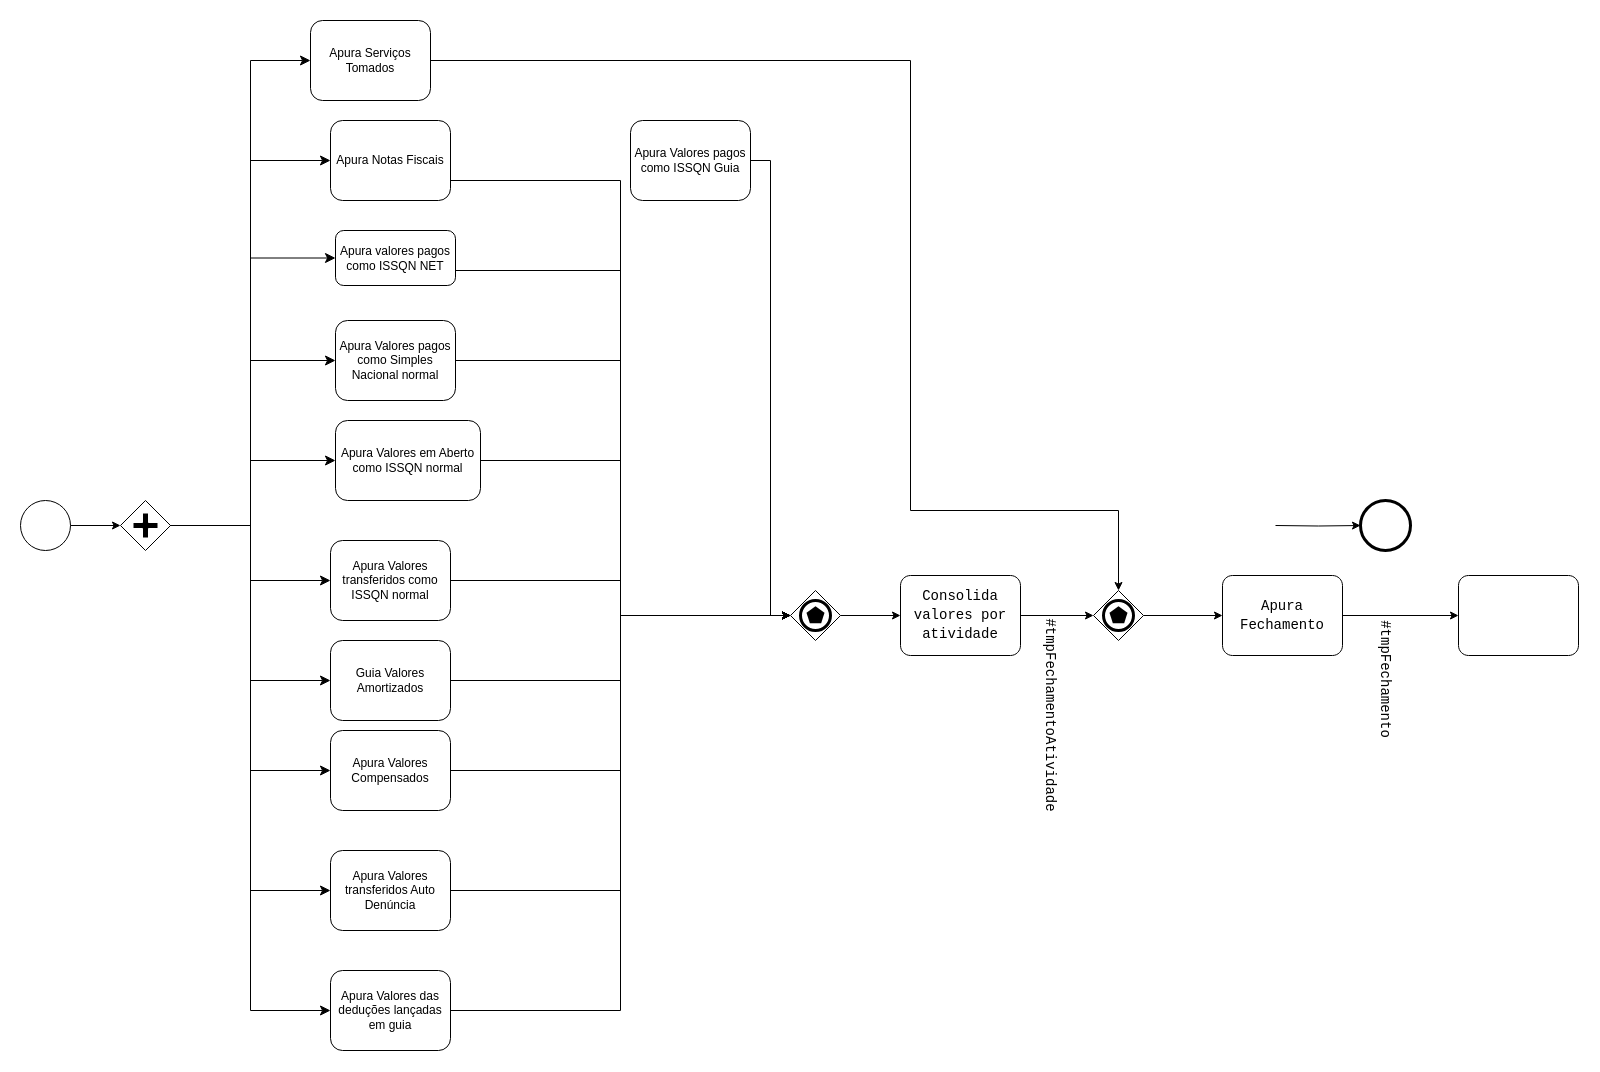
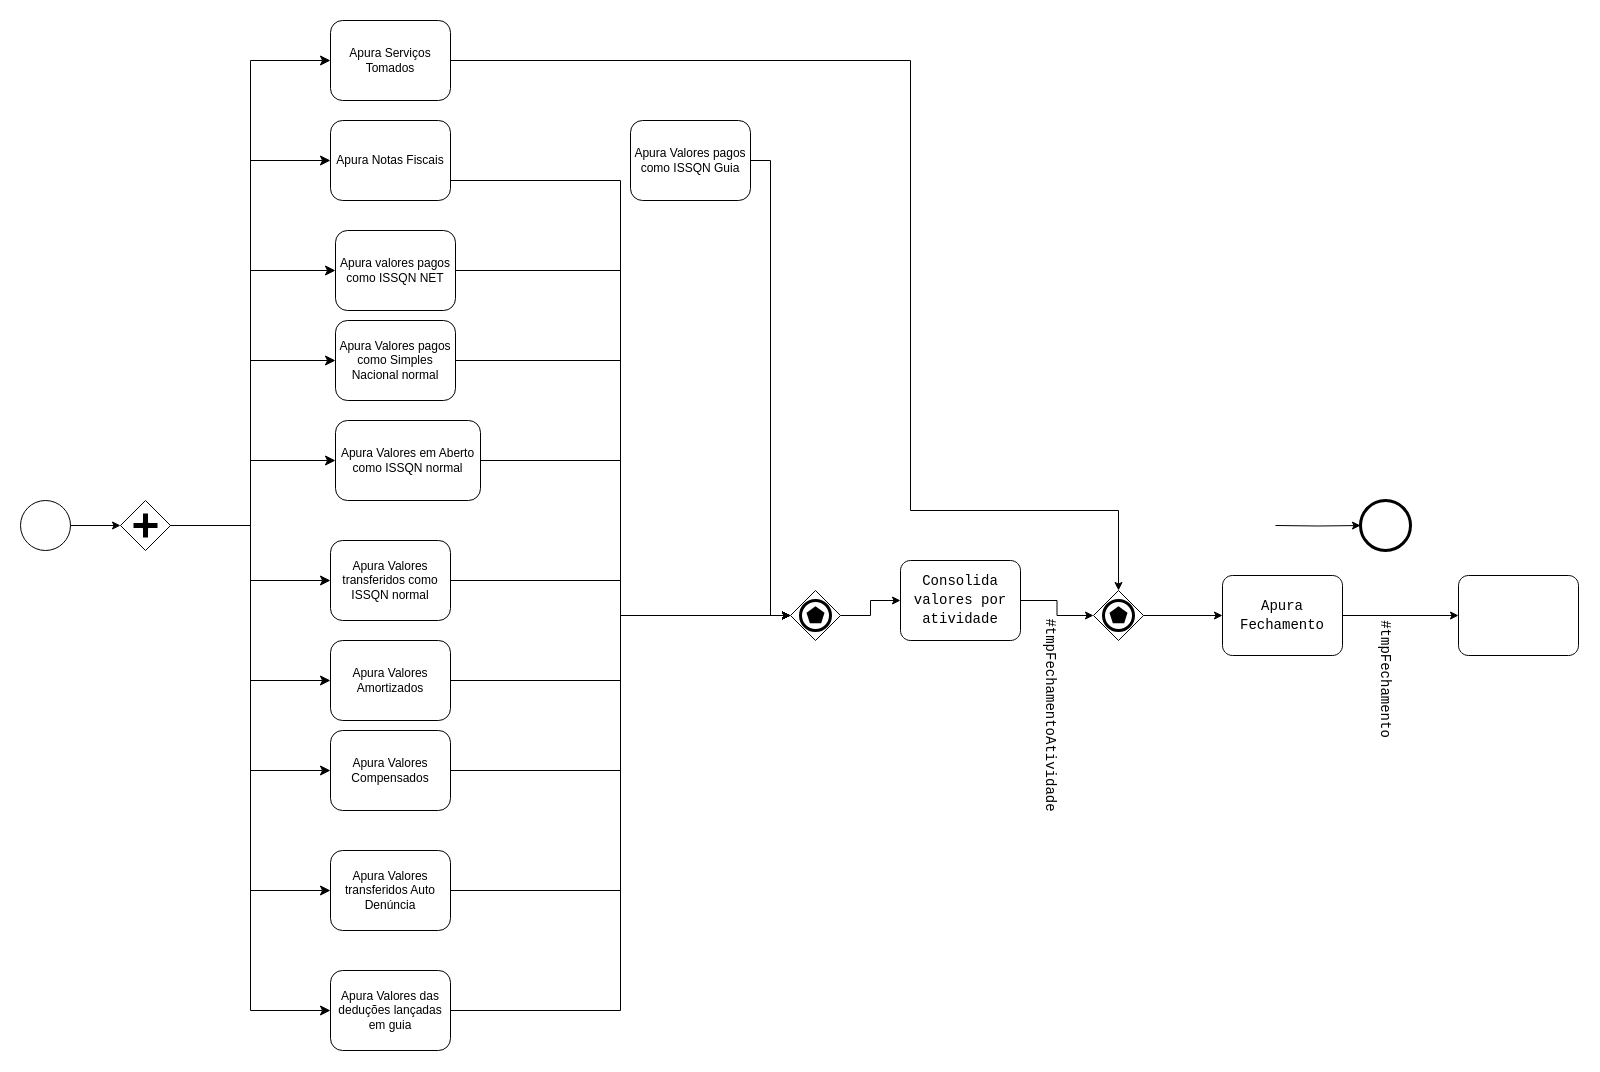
node "Apura Serviços Tomados": moved (371, 61) -> (391, 61)
node "Apura valores pagos como ISSQN NET": size 120x55 -> 120x80
node "Consolida valores por atividade": moved (961, 616) -> (961, 601)
node "Guia Valores Amortizados": label "Guia Valores Amortizados" -> "Apura Valores Amortizados"
